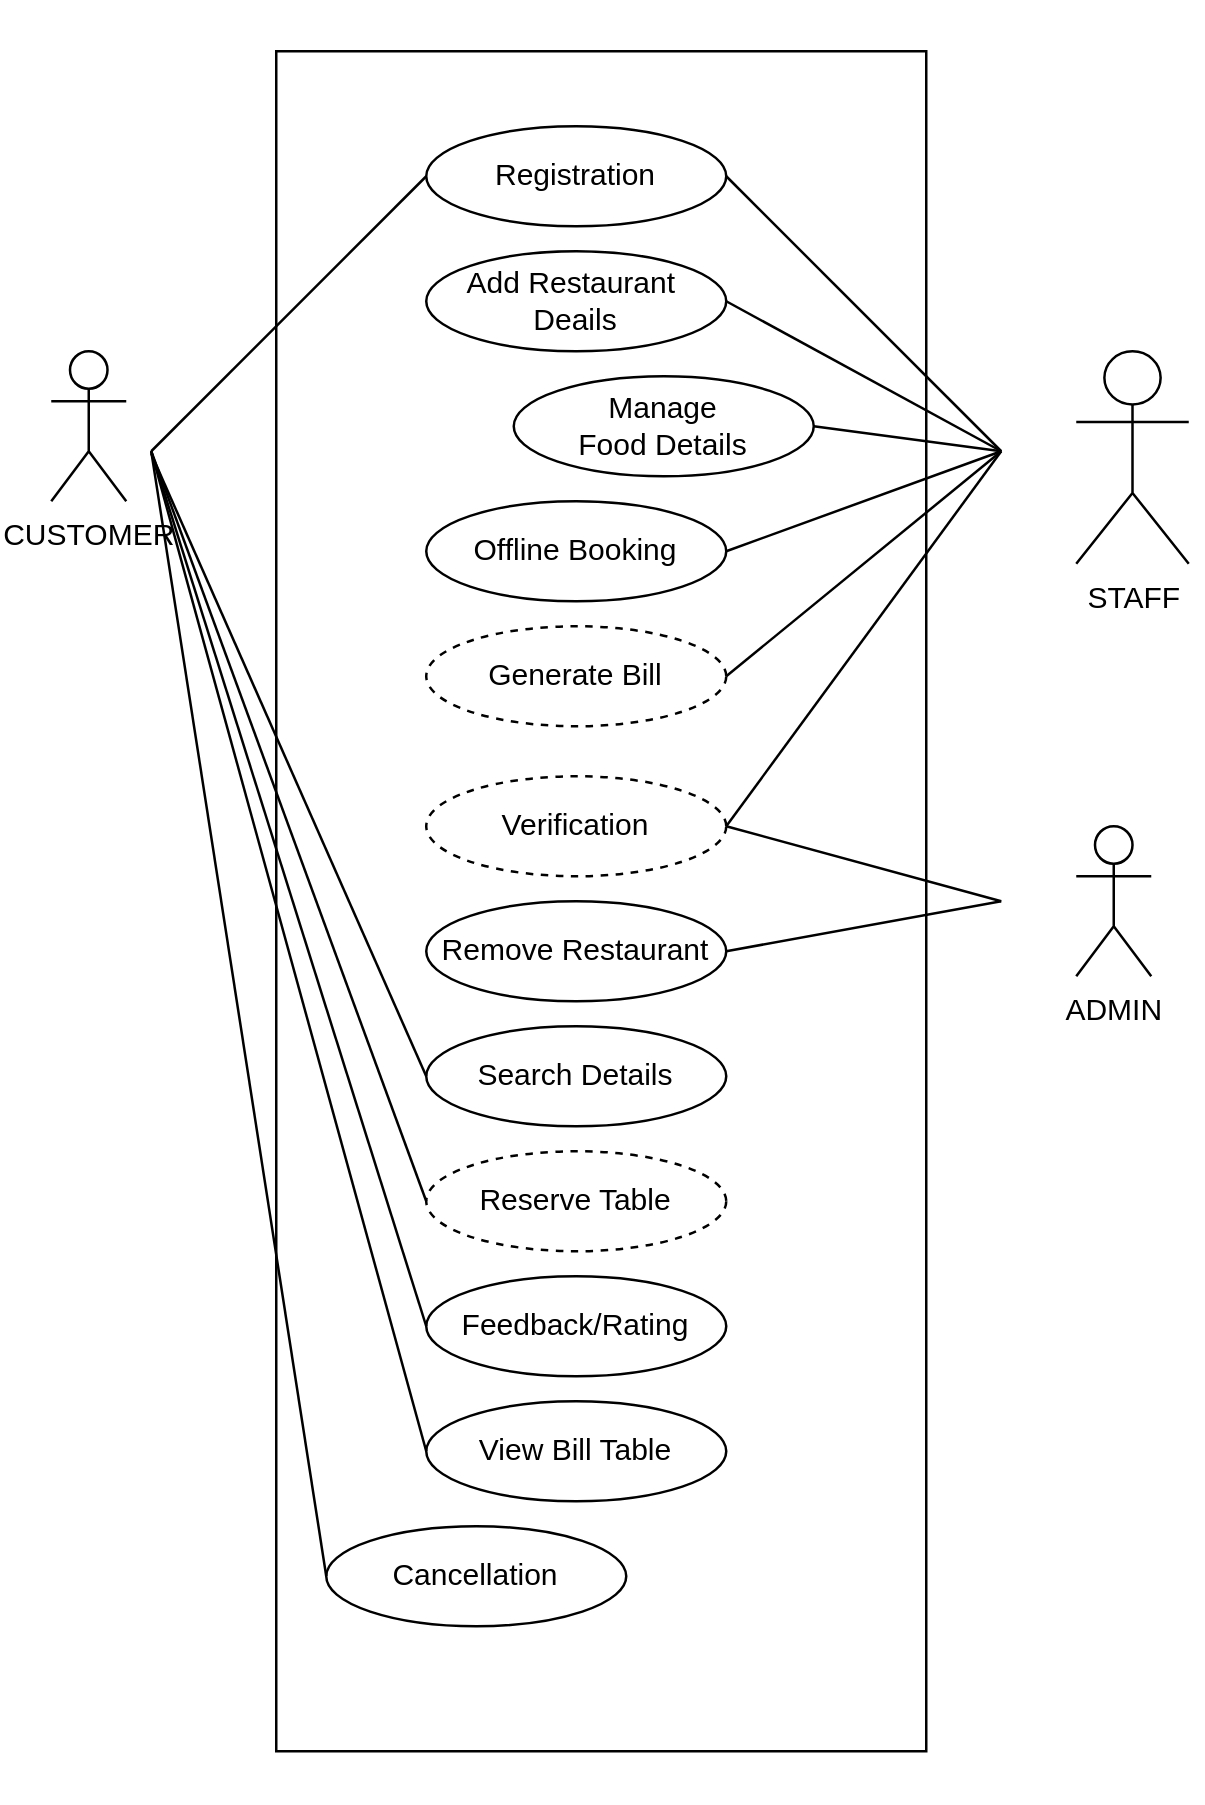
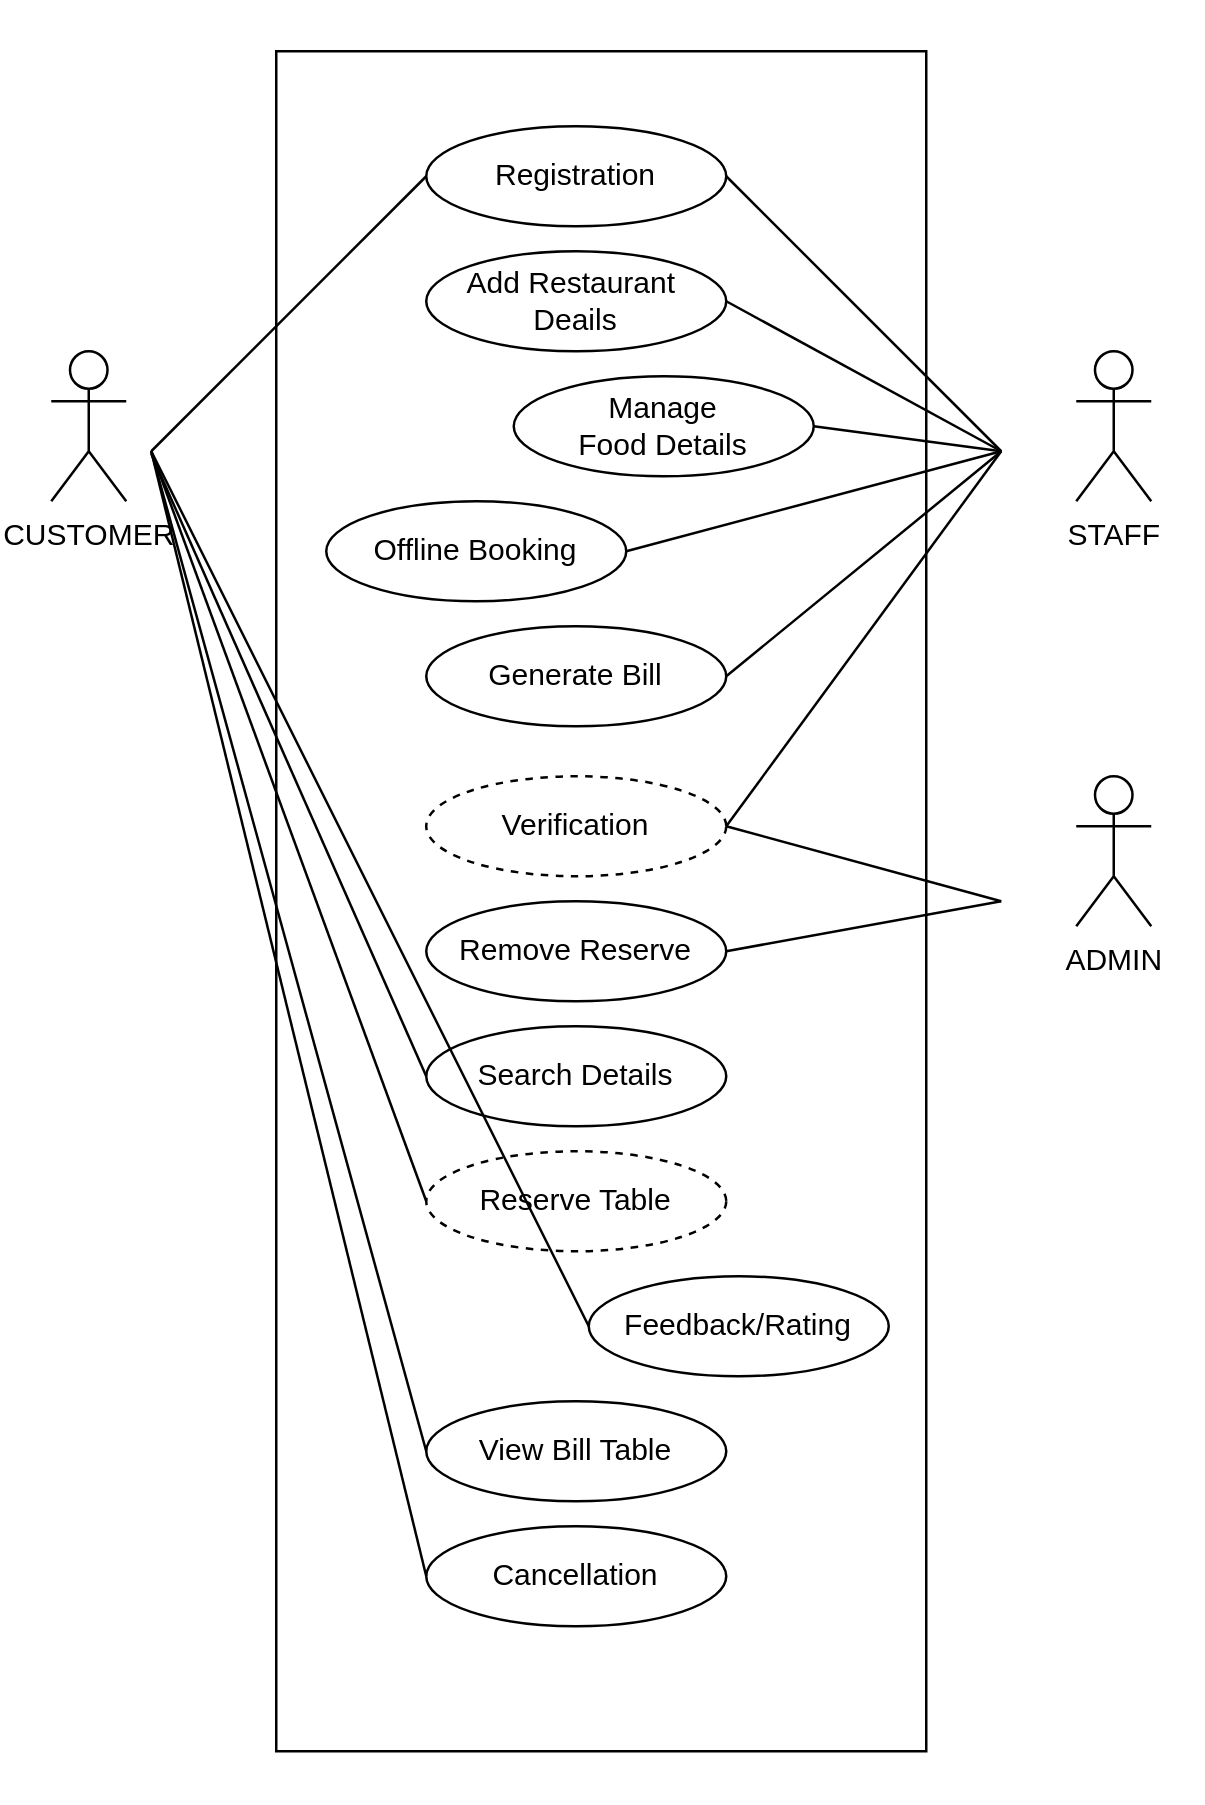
node "STAFF": size 113x213 -> 75x150
node "Offline Booking": moved (576, 551) -> (476, 551)
node "Generate Bill": style dashed -> solid
node "ADMIN": moved (1114, 901) -> (1114, 851)
node "Remove Restaurant": label "Remove Restaurant" -> "Remove Reserve"
node "Feedback/Rating": moved (576, 1326) -> (739, 1326)
node "Cancellation": moved (476, 1576) -> (576, 1576)
